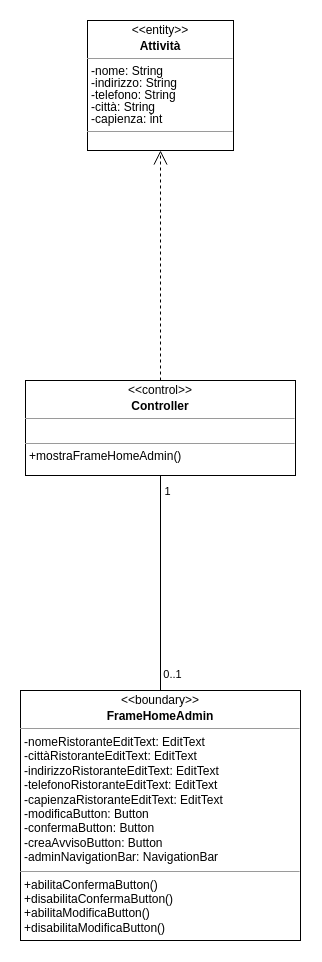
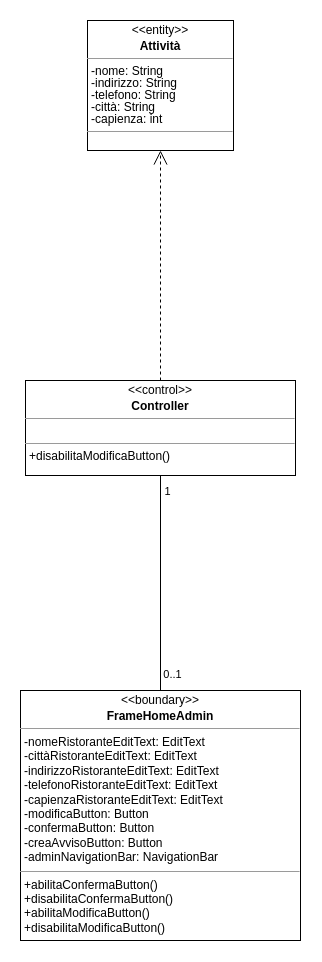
node "<<control>> Controller +mostraFrameHomeAdmin()": label "<<control>> Controller +mostraFrameHomeAdmin()" -> "<<control>> Controller +disabilitaModificaButton()"
